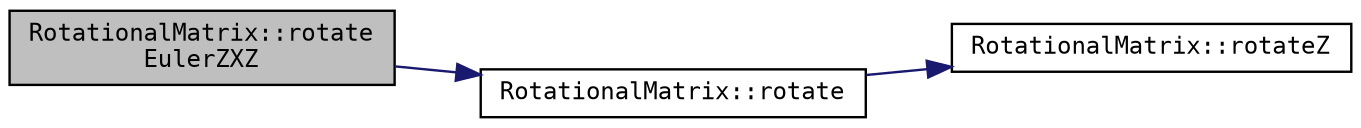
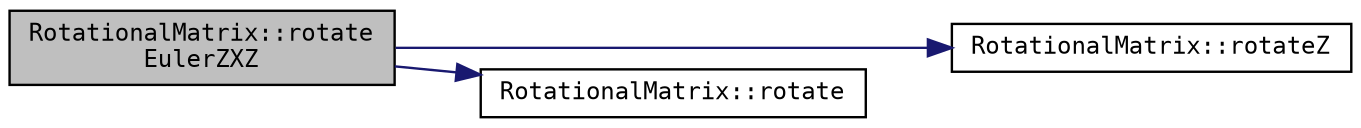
edge "RotationalMatrix::rotate" -> "RotationalMatrix::rotateZ": now "RotationalMatrix::rotate EulerZXZ" -> "RotationalMatrix::rotateZ"
